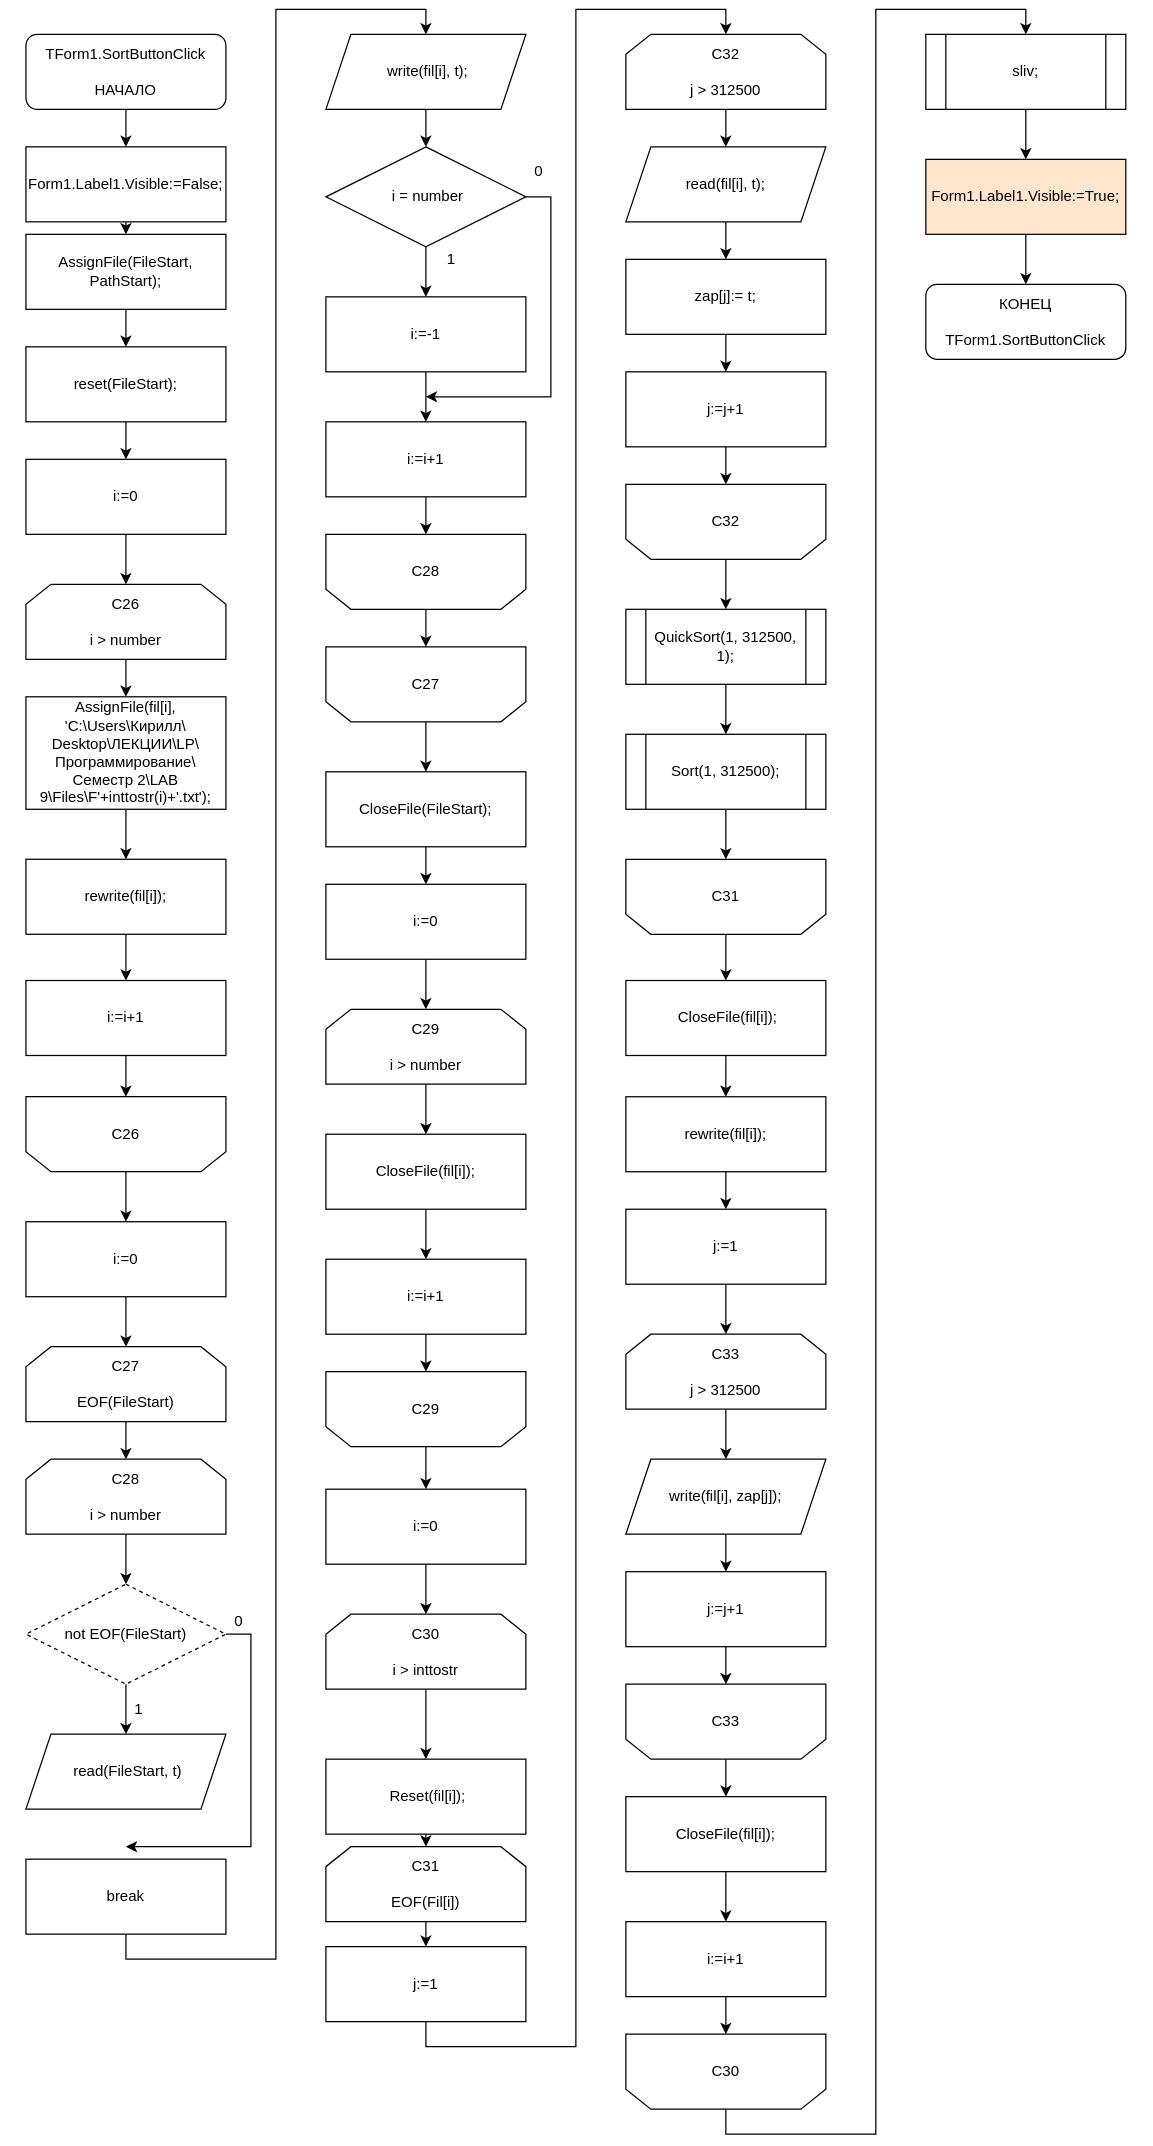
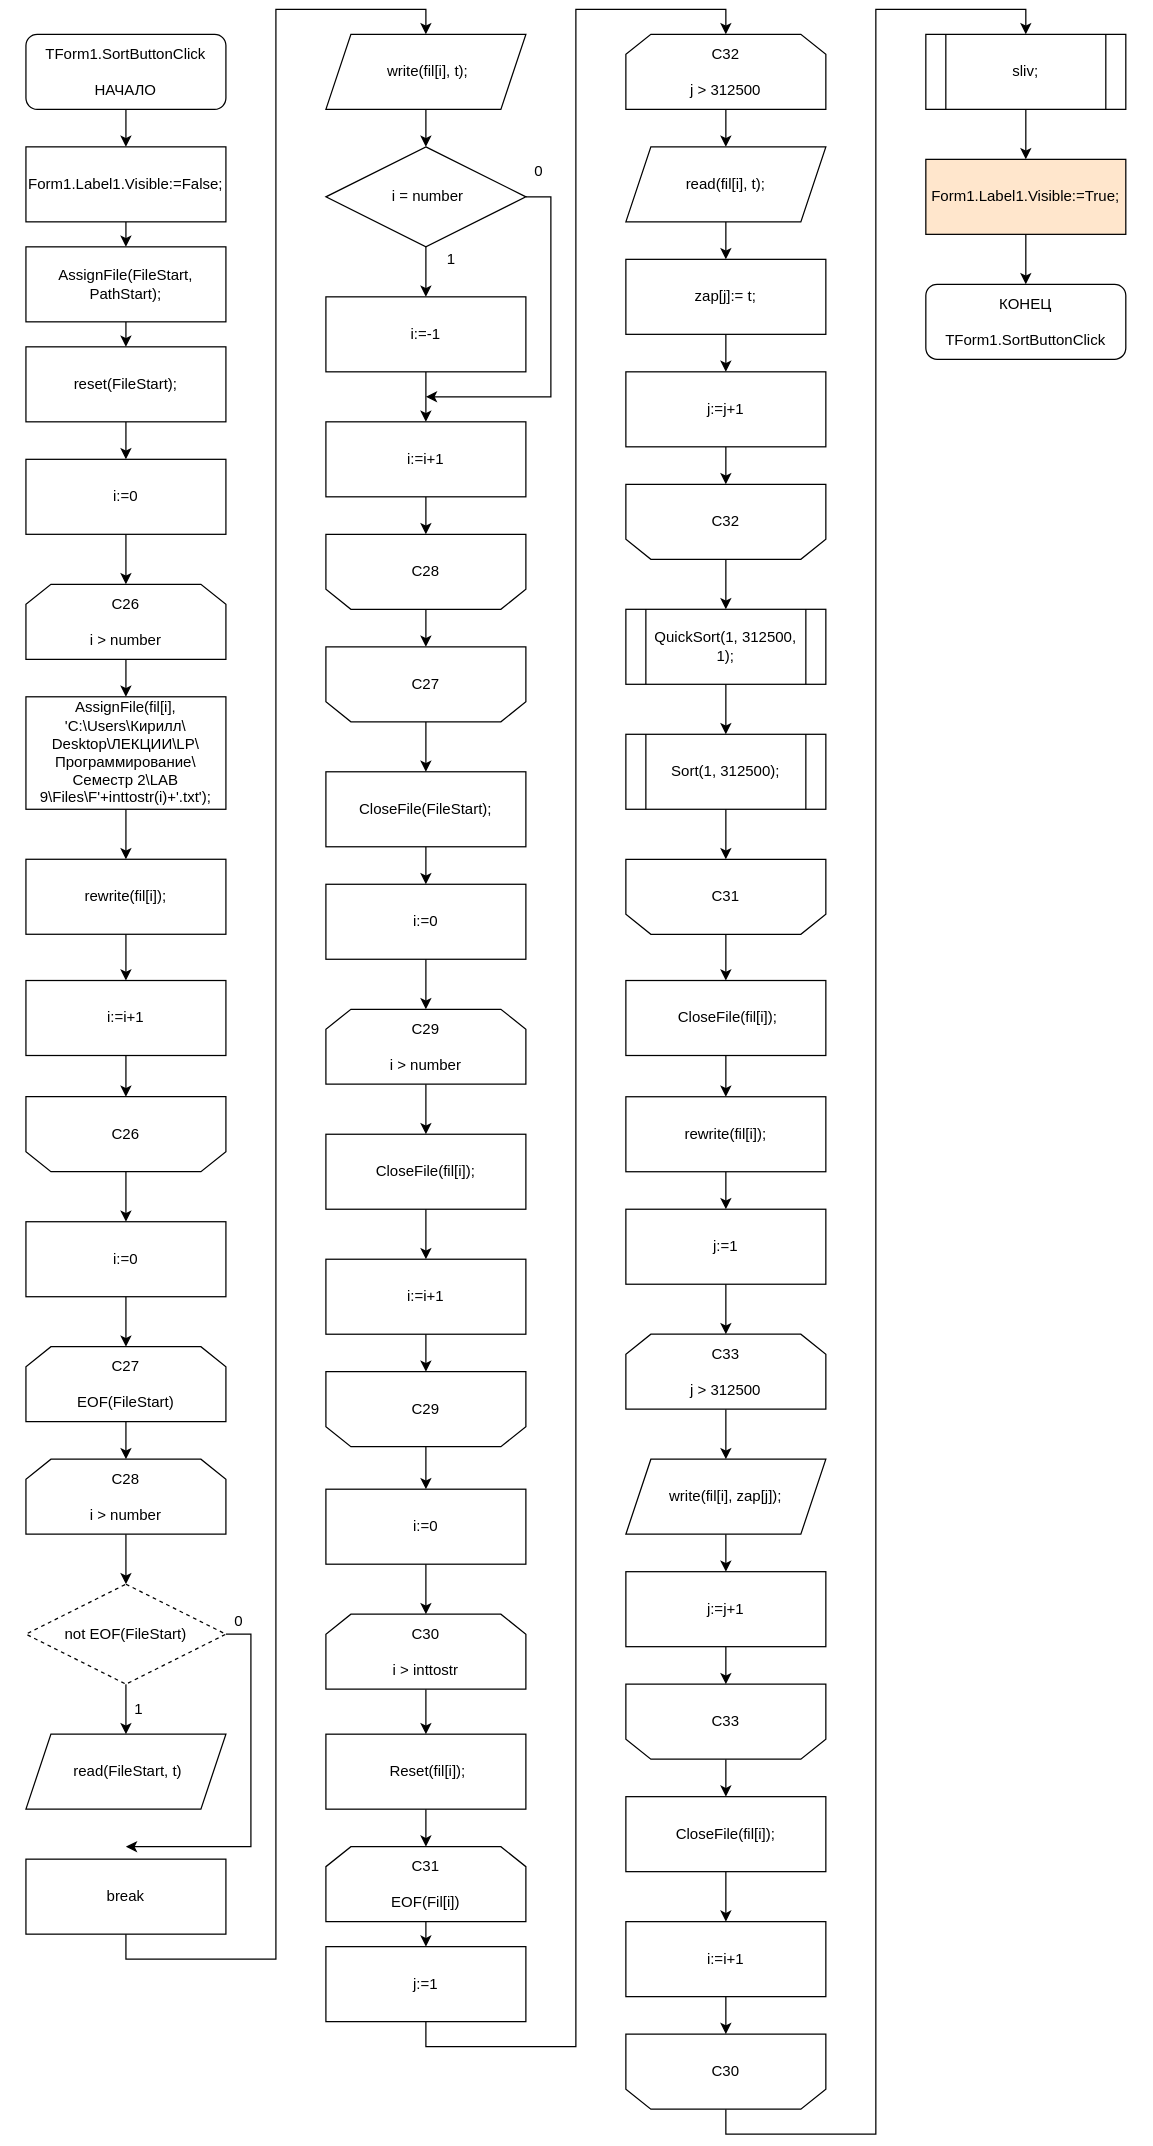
node "AssignFile(FileStart, PathStart);": moved (126, 272) -> (126, 284)
node "Reset(fil[i]);": moved (426, 1797) -> (426, 1772)
